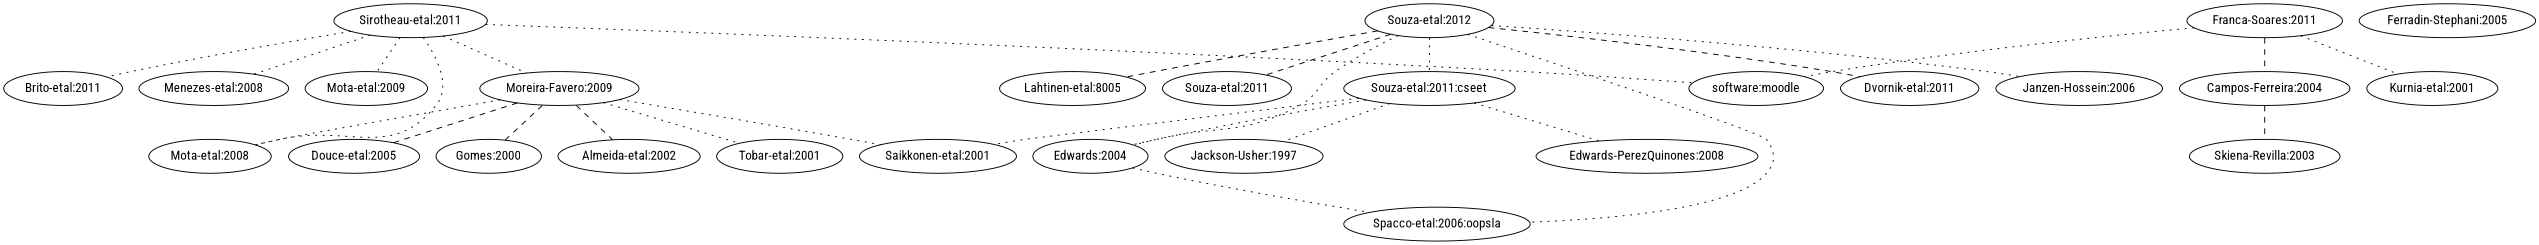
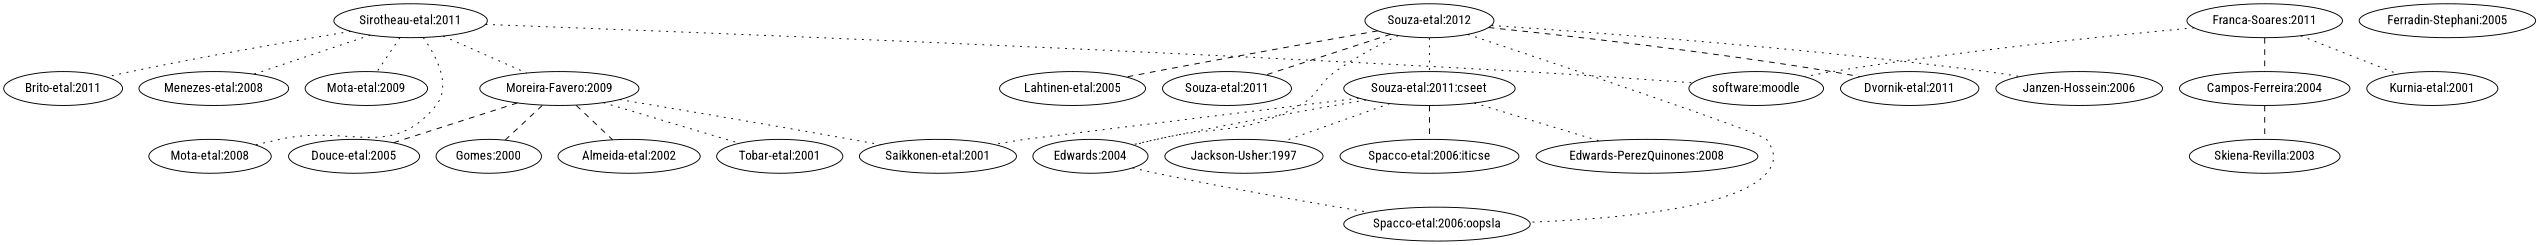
node "Lahtinen-etal:8005": label "Lahtinen-etal:8005" -> "Lahtinen-etal:2005"
edge "Moreira-Favero:2009" -- "Mota-etal:2008": removed
node "Spacco-etal:2006:iticse": added
